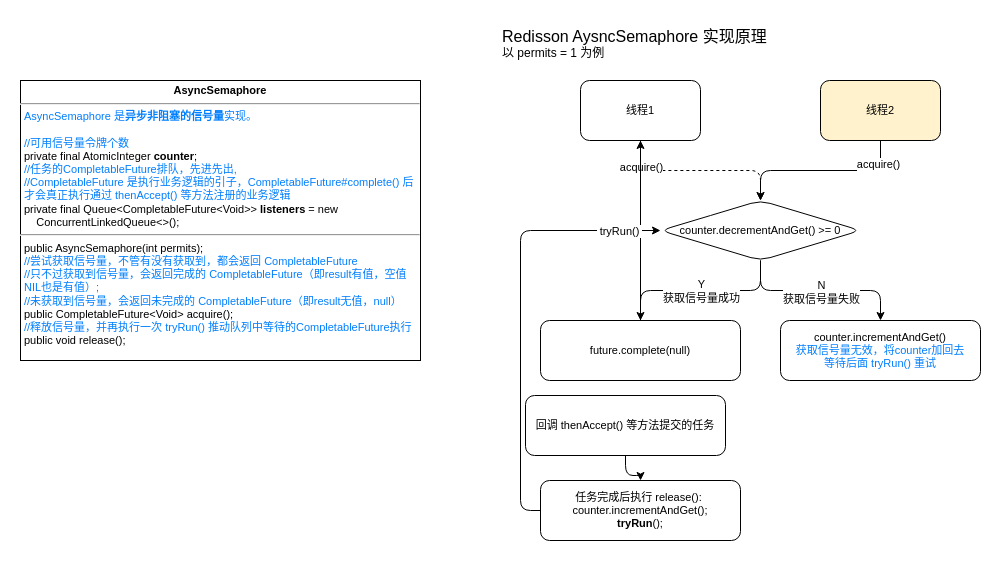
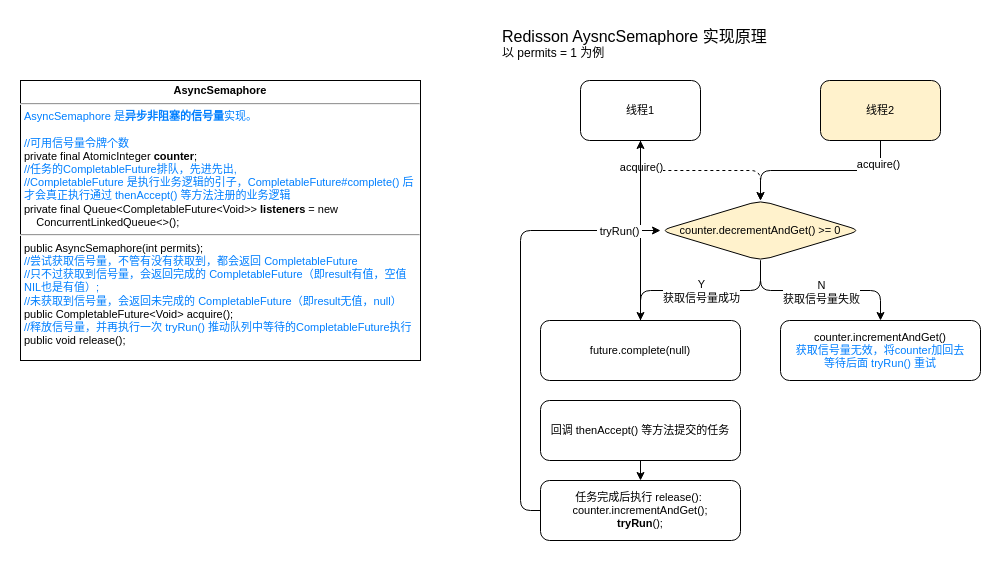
node "counter.decrementAndGet() >= 0": fillcolor #ffffff -> #fff2cc
node "回调 thenAccept() 等方法提交的任务": moved (626, 426) -> (641, 431)
